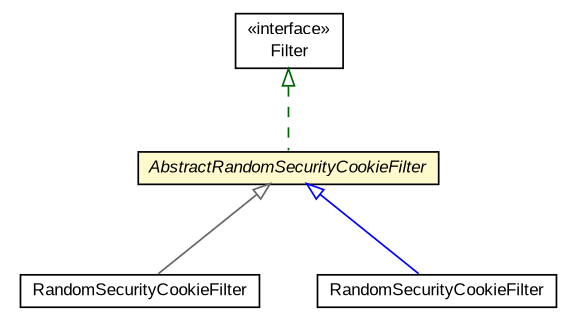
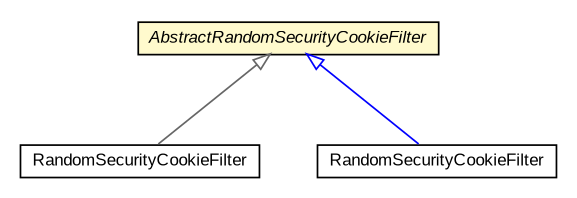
node "Filter": removed
